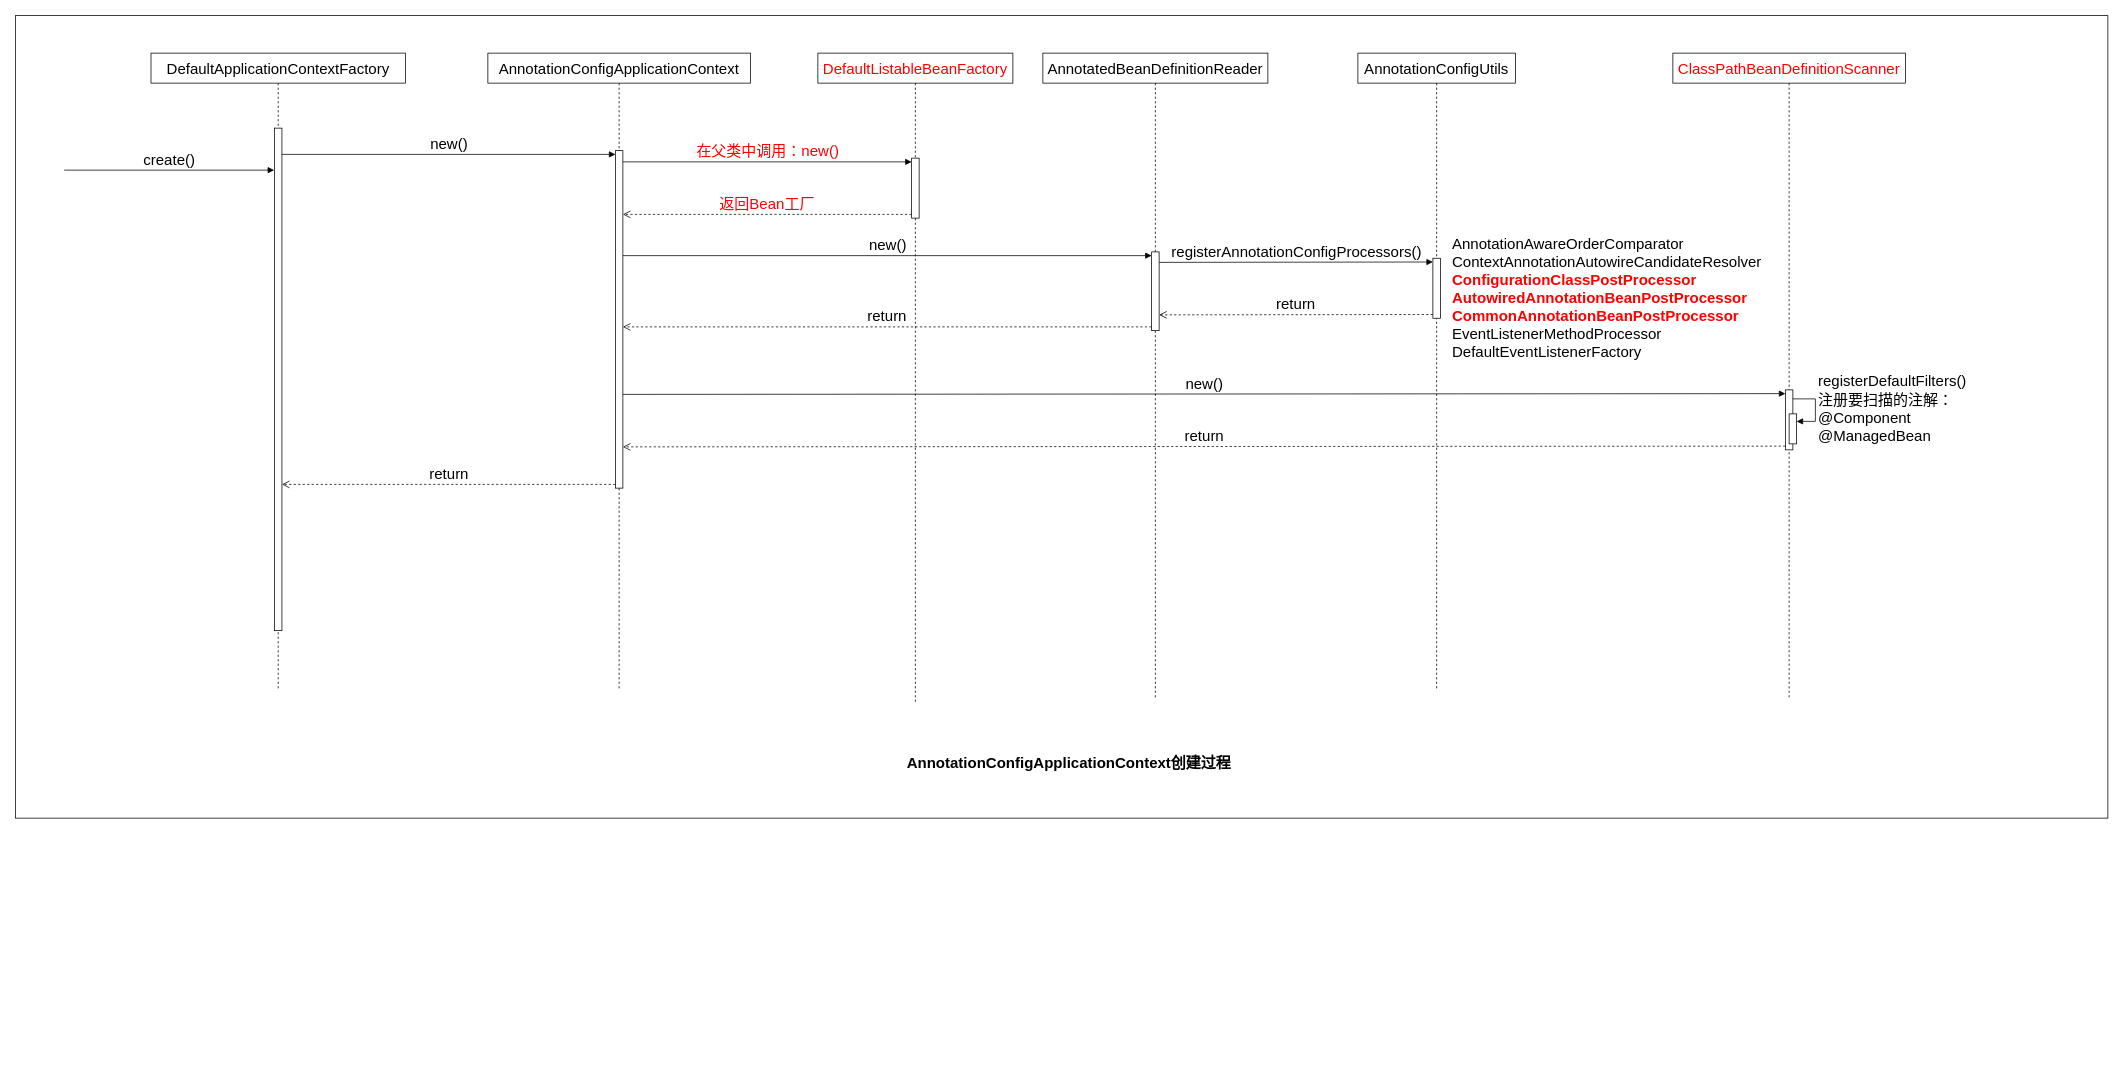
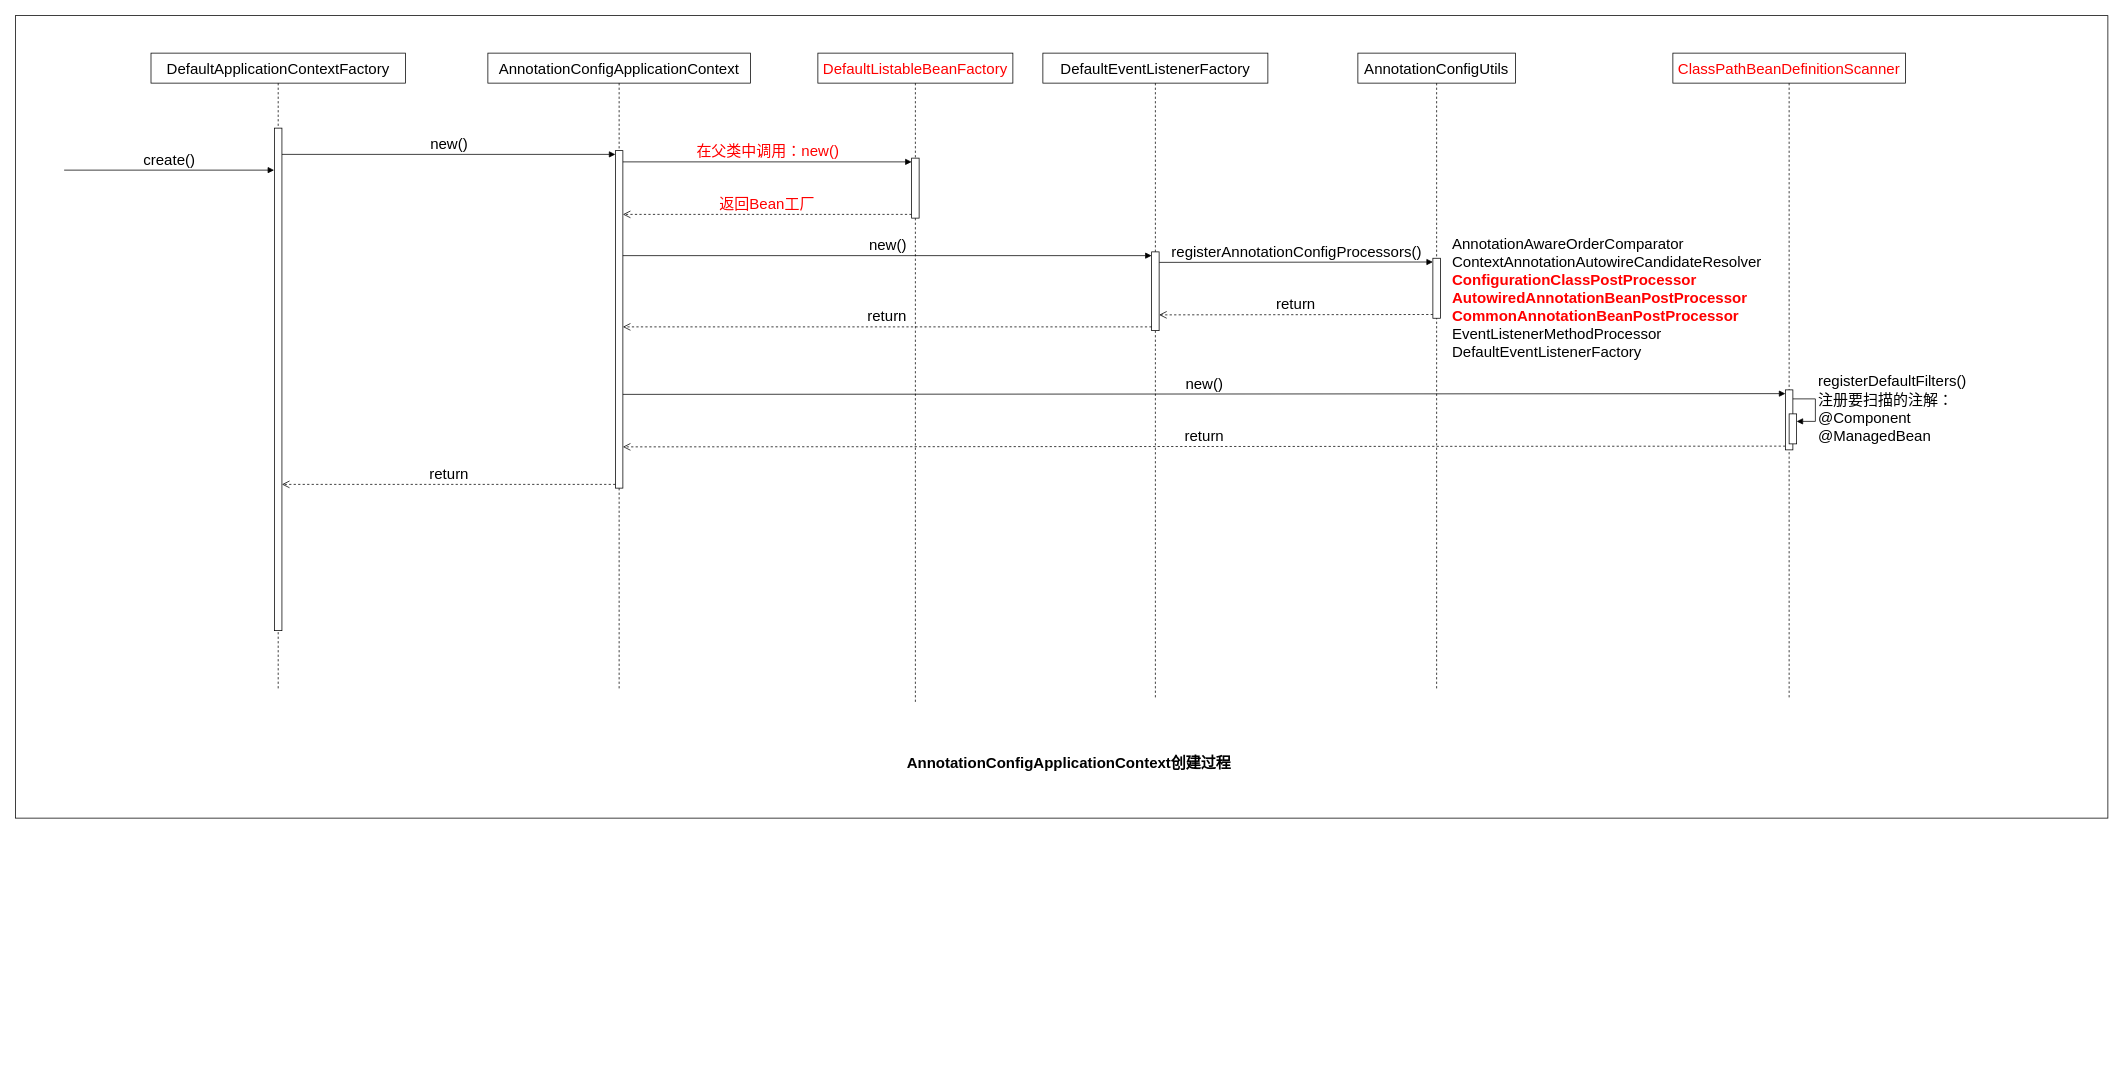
node "AnnotatedBeanDefinitionReader": label "AnnotatedBeanDefinitionReader" -> "DefaultEventListenerFactory"
